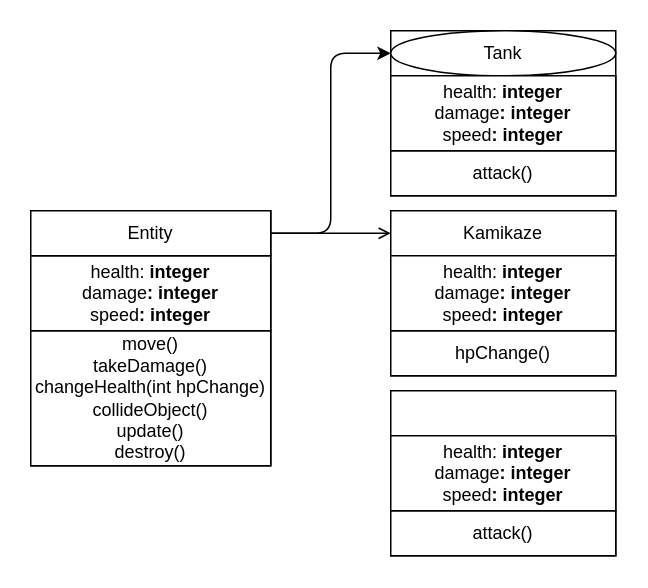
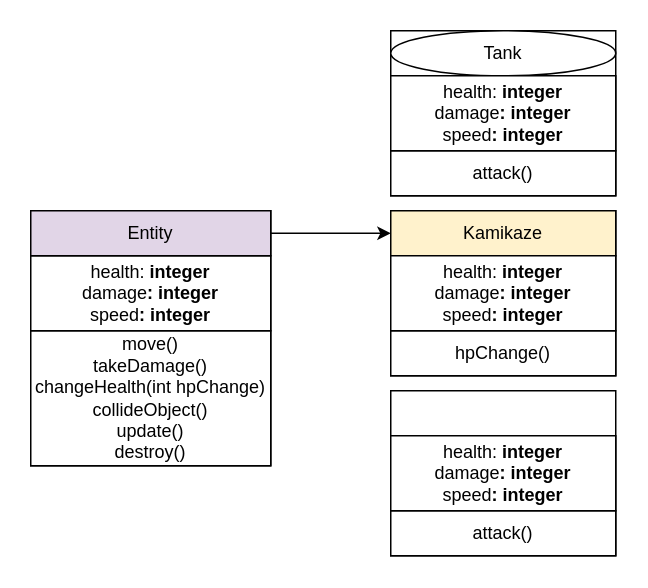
edge "Entity" -> "Tank": removed
node "Entity": fillcolor #ffffff -> #e1d5e7
edge "Entity" -> "Kamikaze": arrowhead open -> classic
node "Kamikaze": fillcolor #ffffff -> #fff2cc
